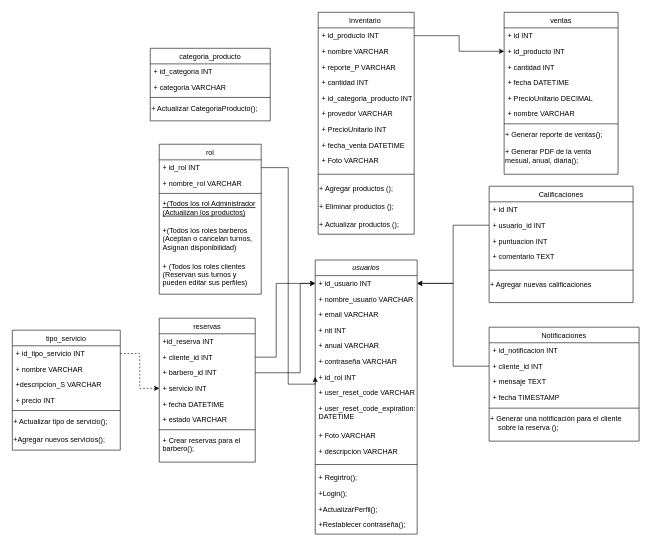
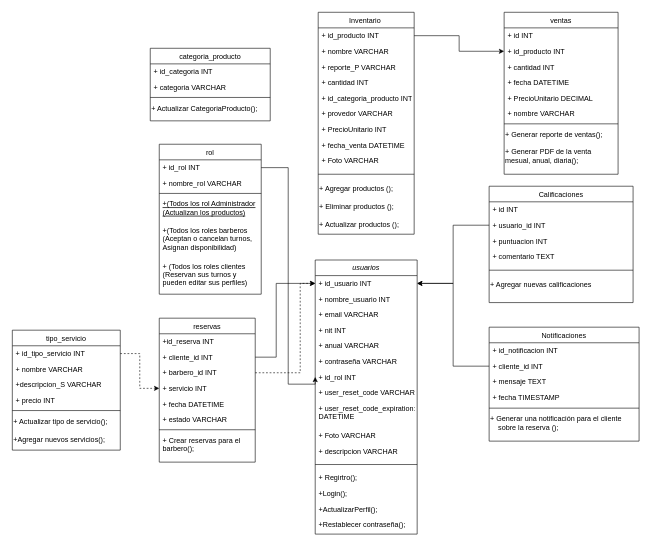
node "+ nombre_usuario VARCHAR": label "+ nombre_usuario VARCHAR" -> "+ nombre_usuario INT"
edge "+ barbero_id INT" -> "+ id_usuario INT": style solid -> dashed
